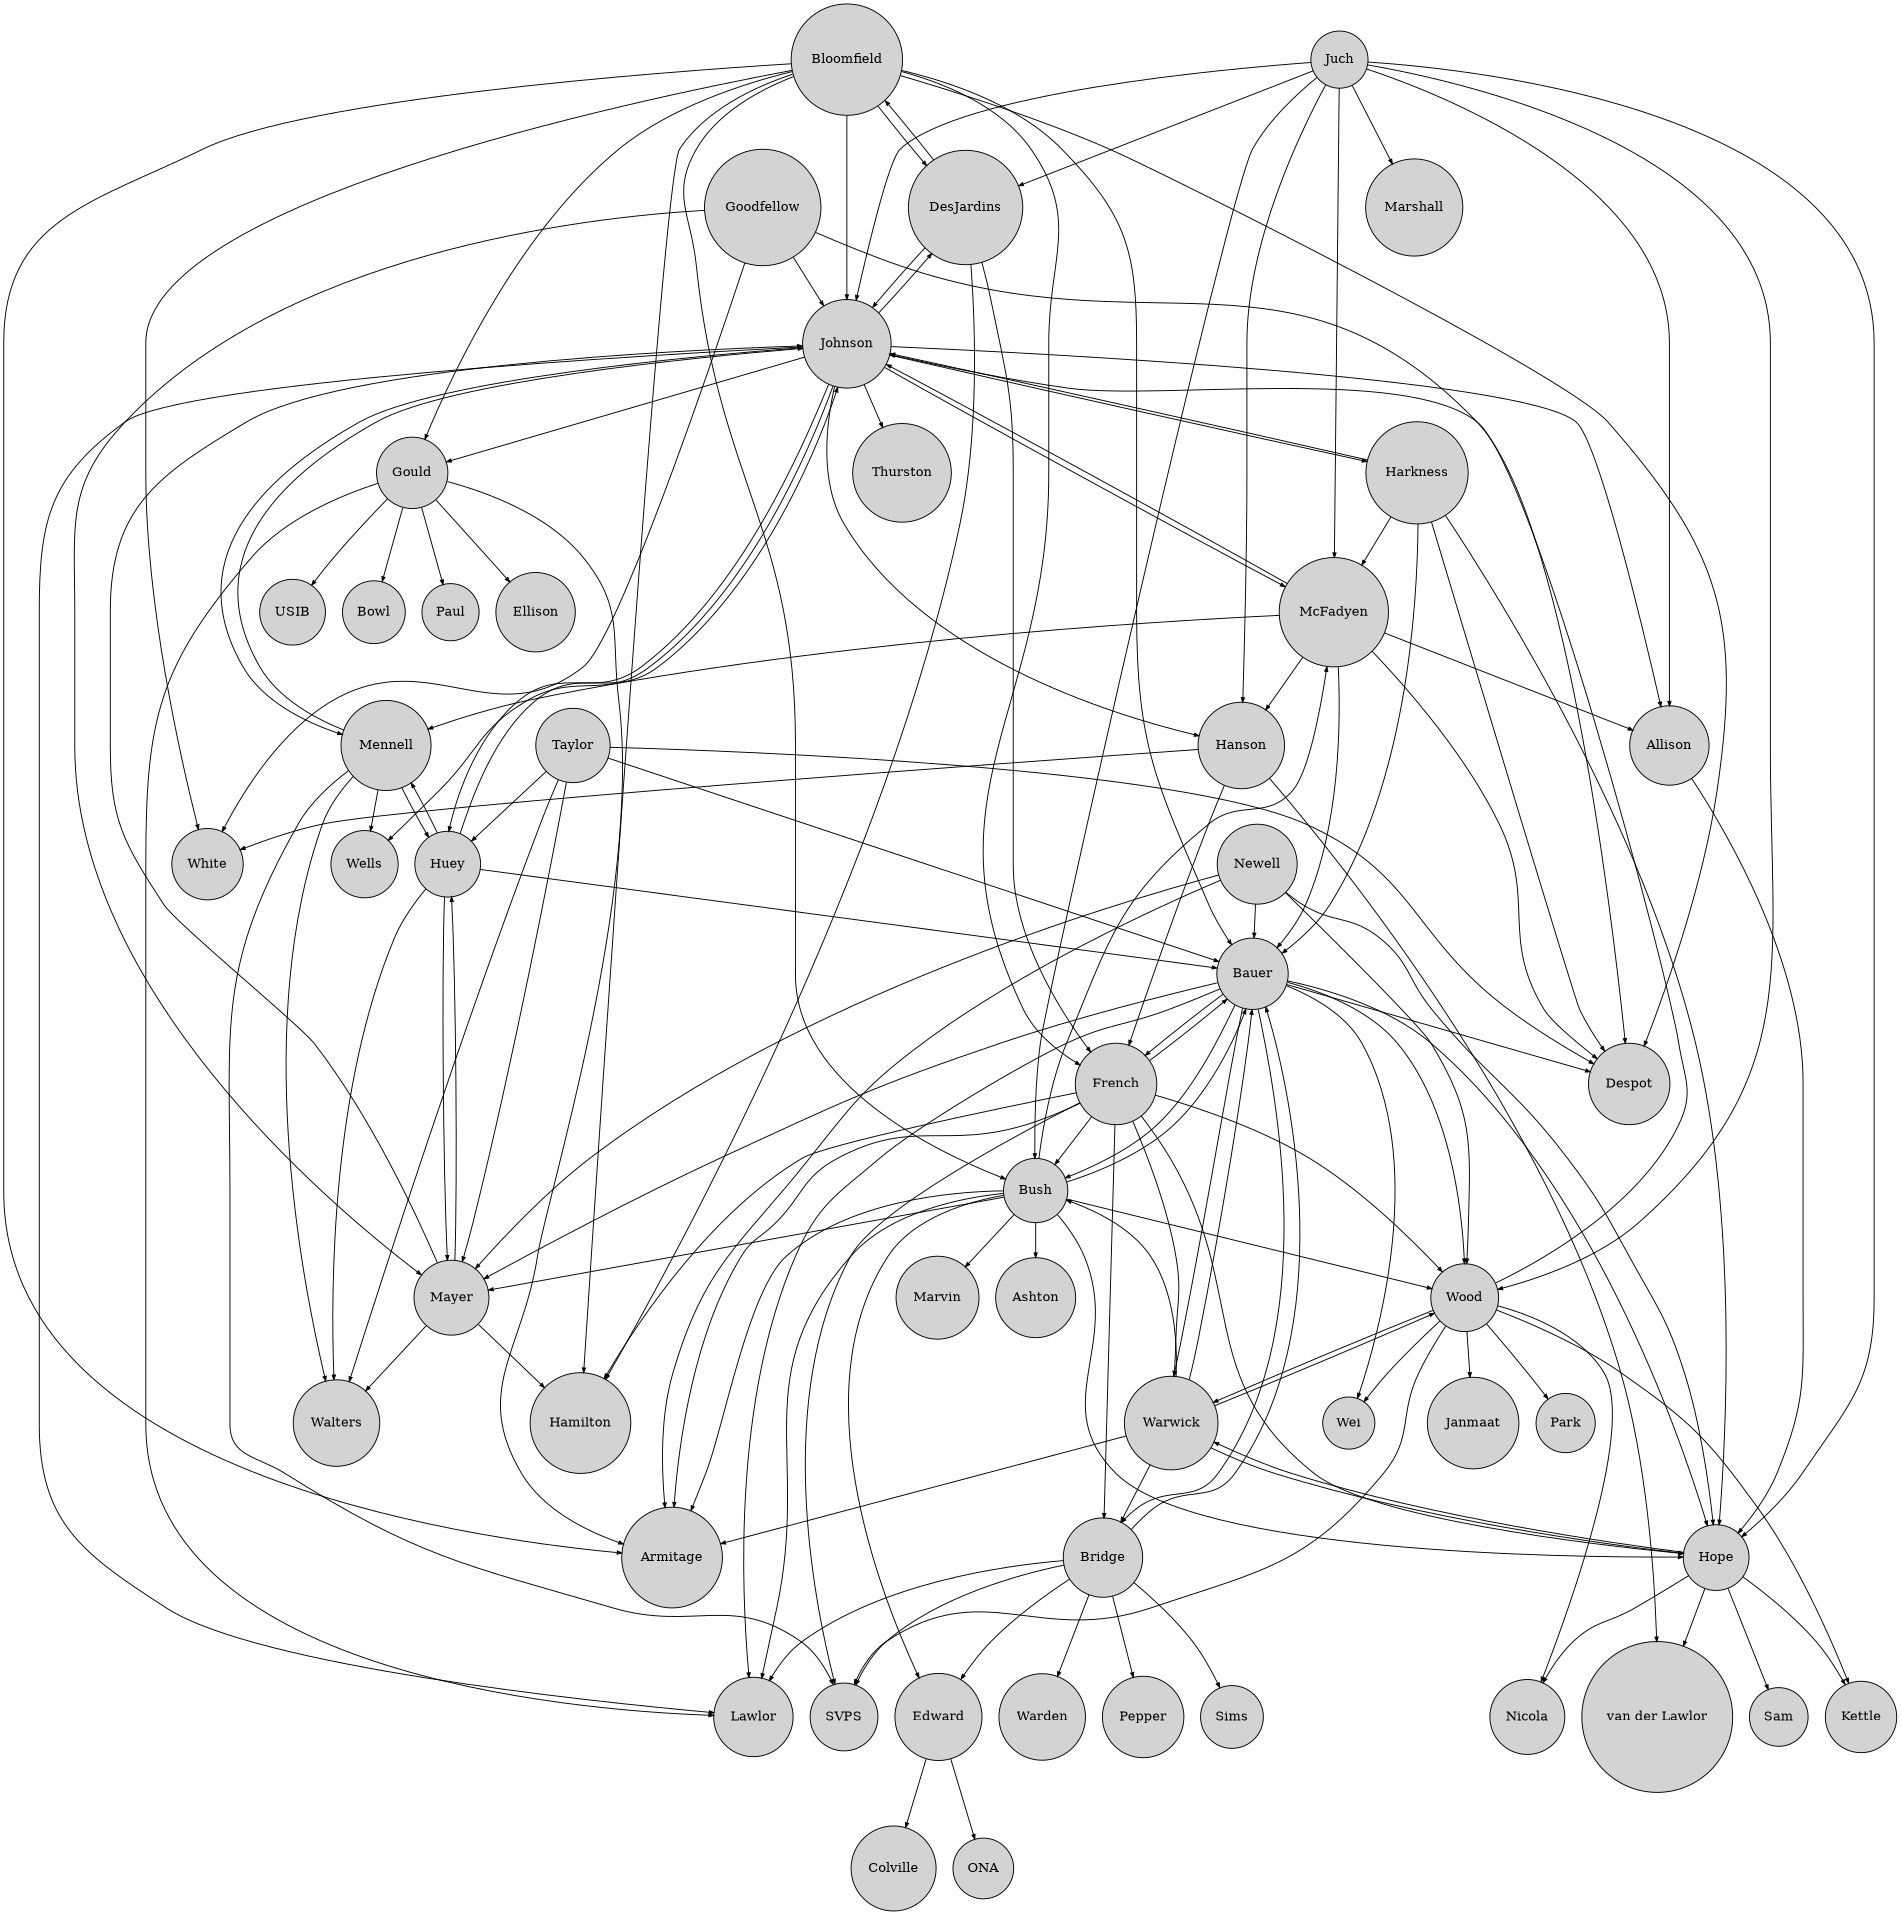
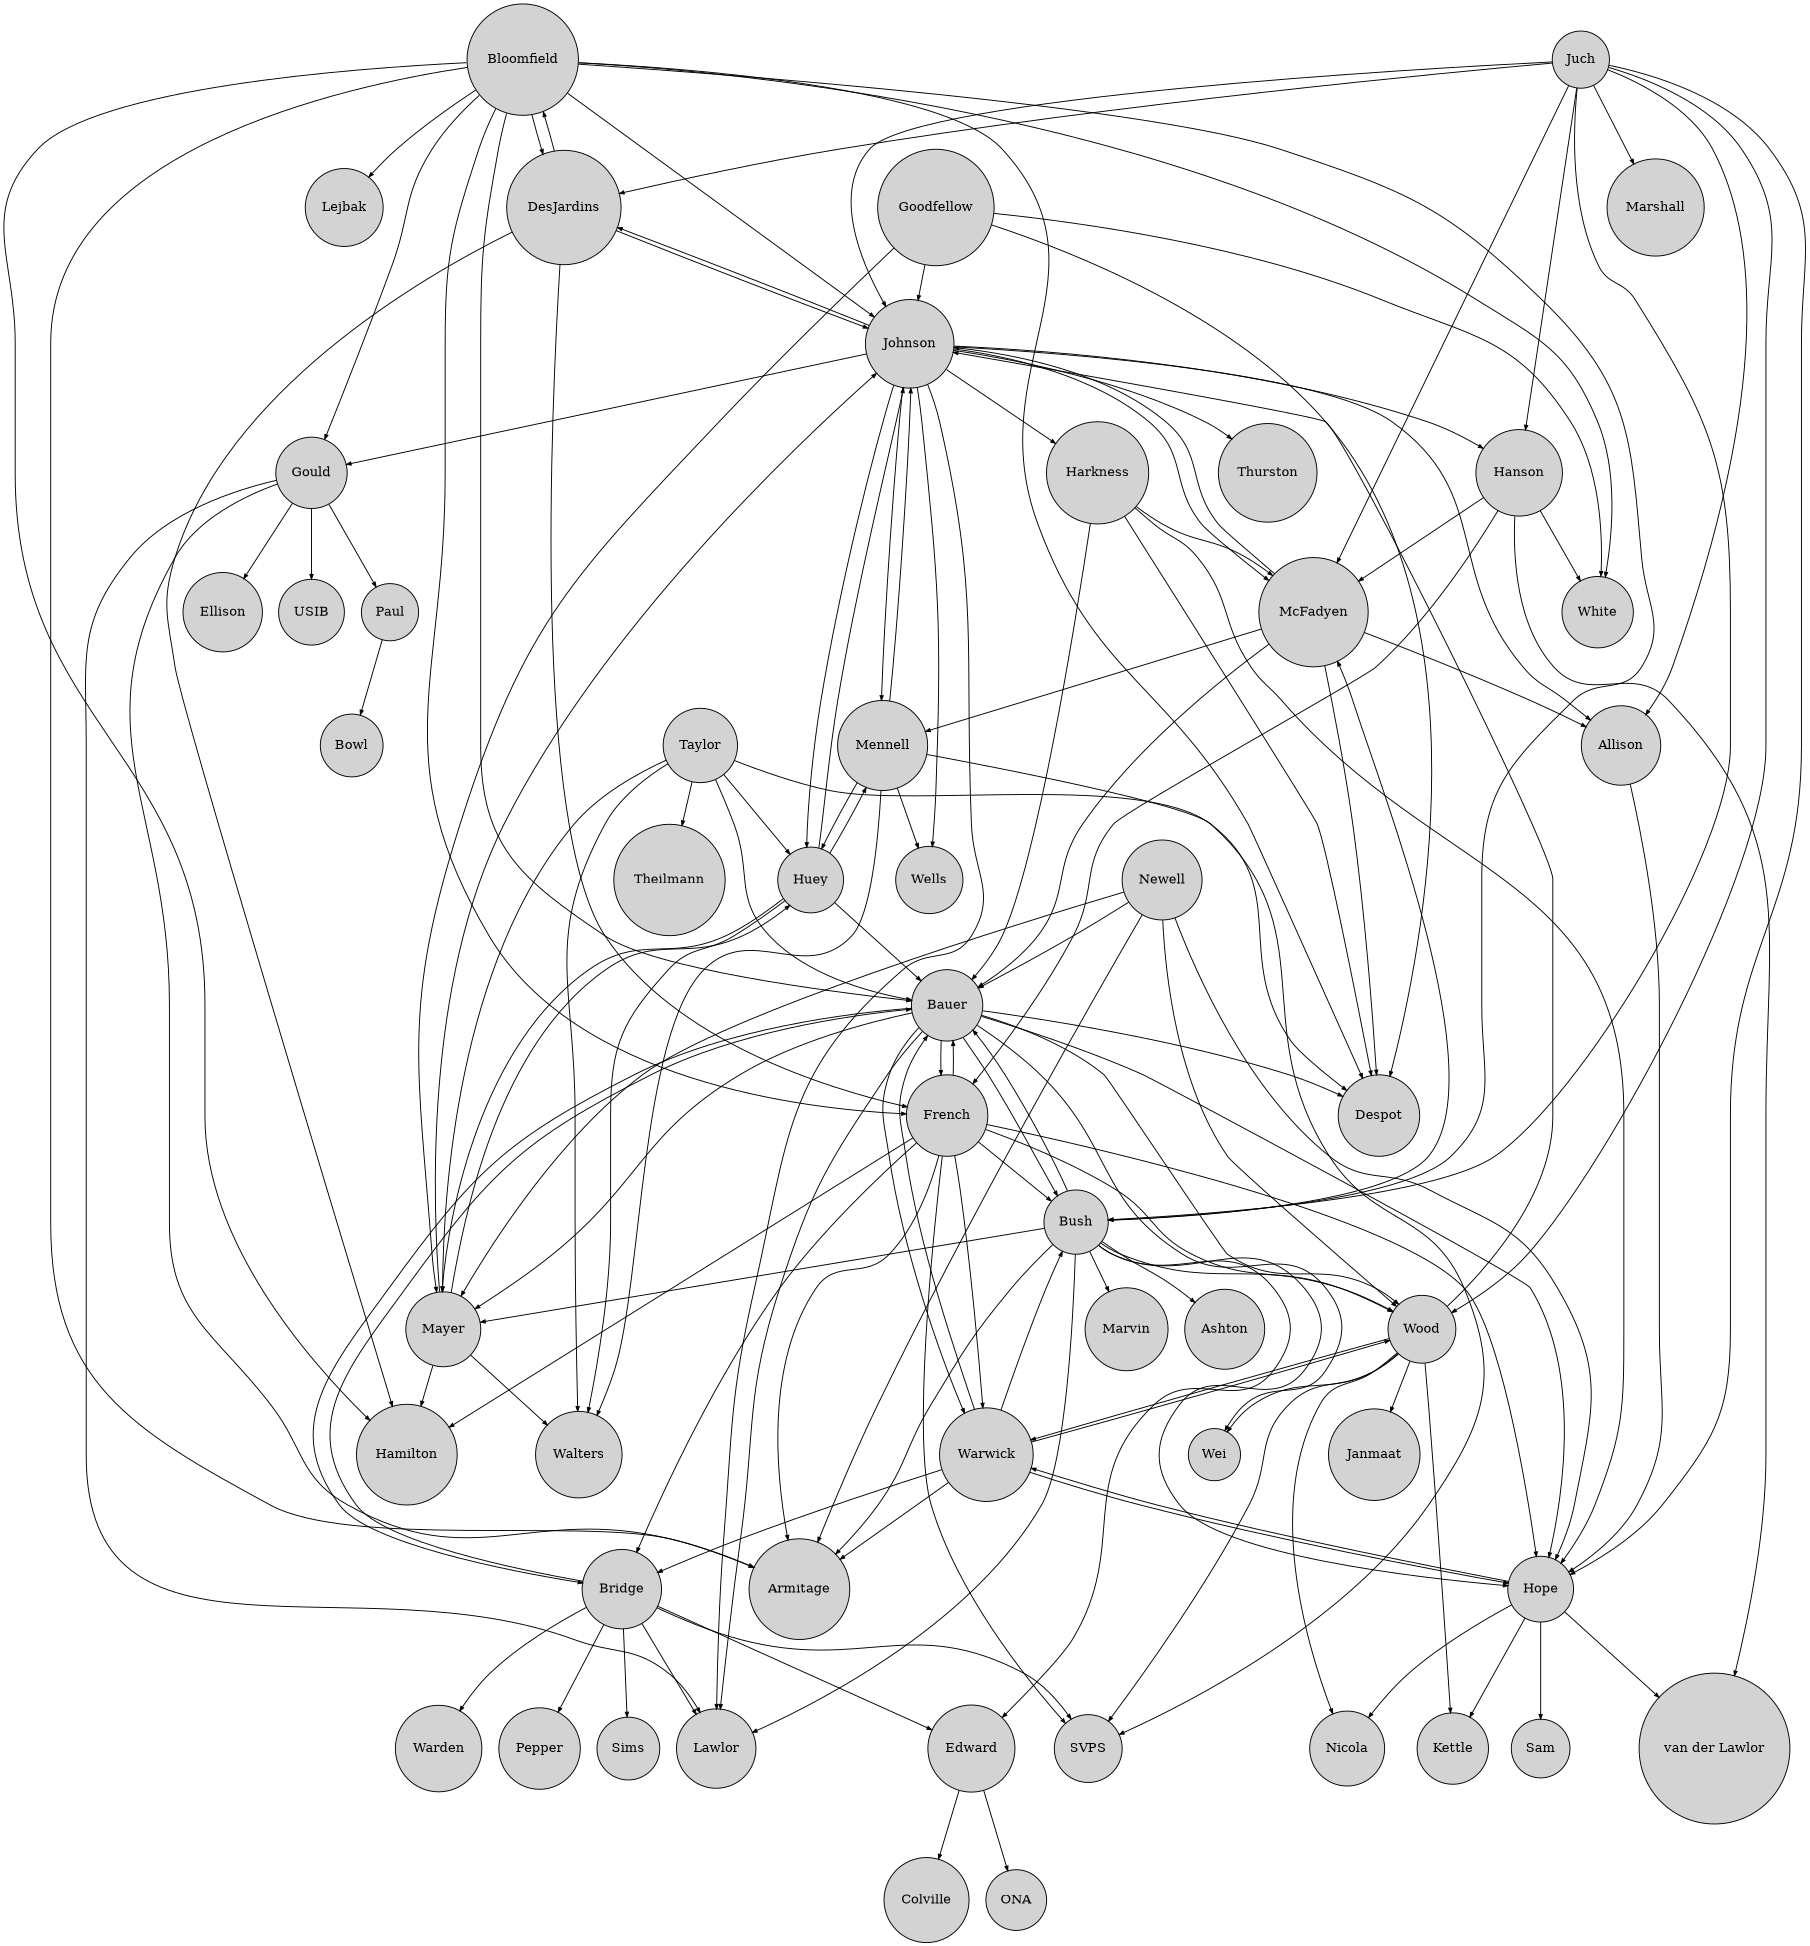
node "Lejbak": added
edge "Harkness" -> "Johnson": removed
edge "Gould" -> "Bowl": now "Paul" -> "Bowl"
edge "McFadyen" -> "Hanson": reversed
node "Theilmann": added
node "Park": removed
